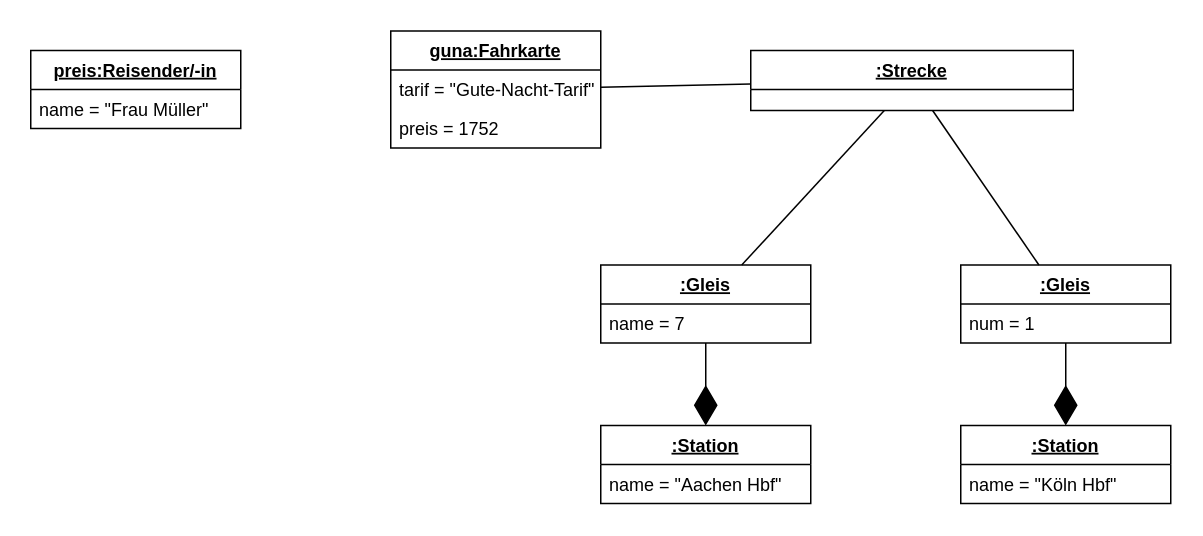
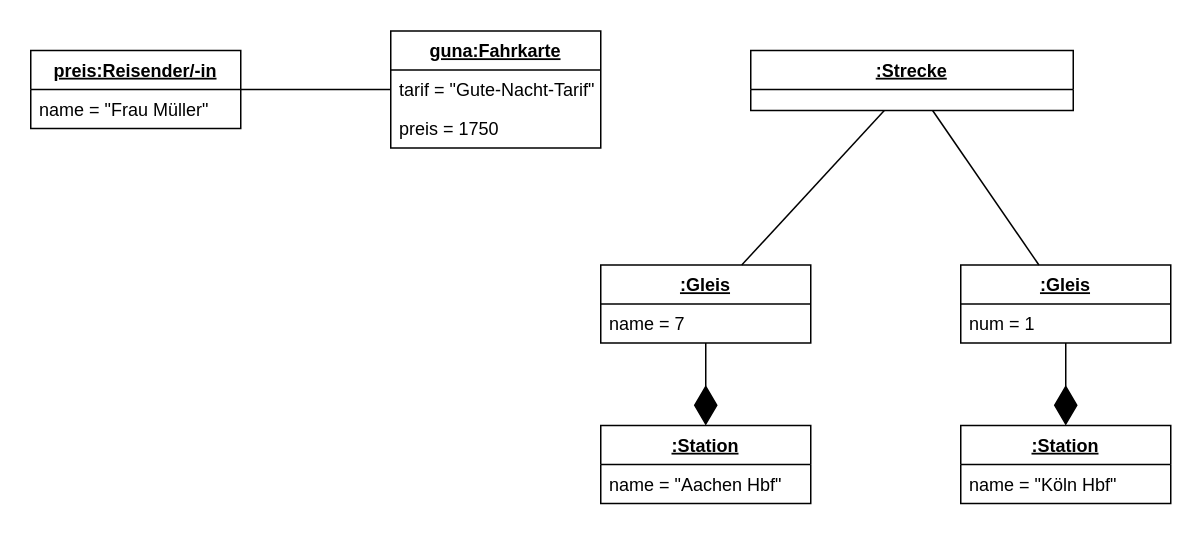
edge ":Strecke" -- "guna:Fahrkarte": removed
edge "preis:Reisender/-in" -- "guna:Fahrkarte": added
node "preis = 1752": label "preis = 1752" -> "preis = 1750"
